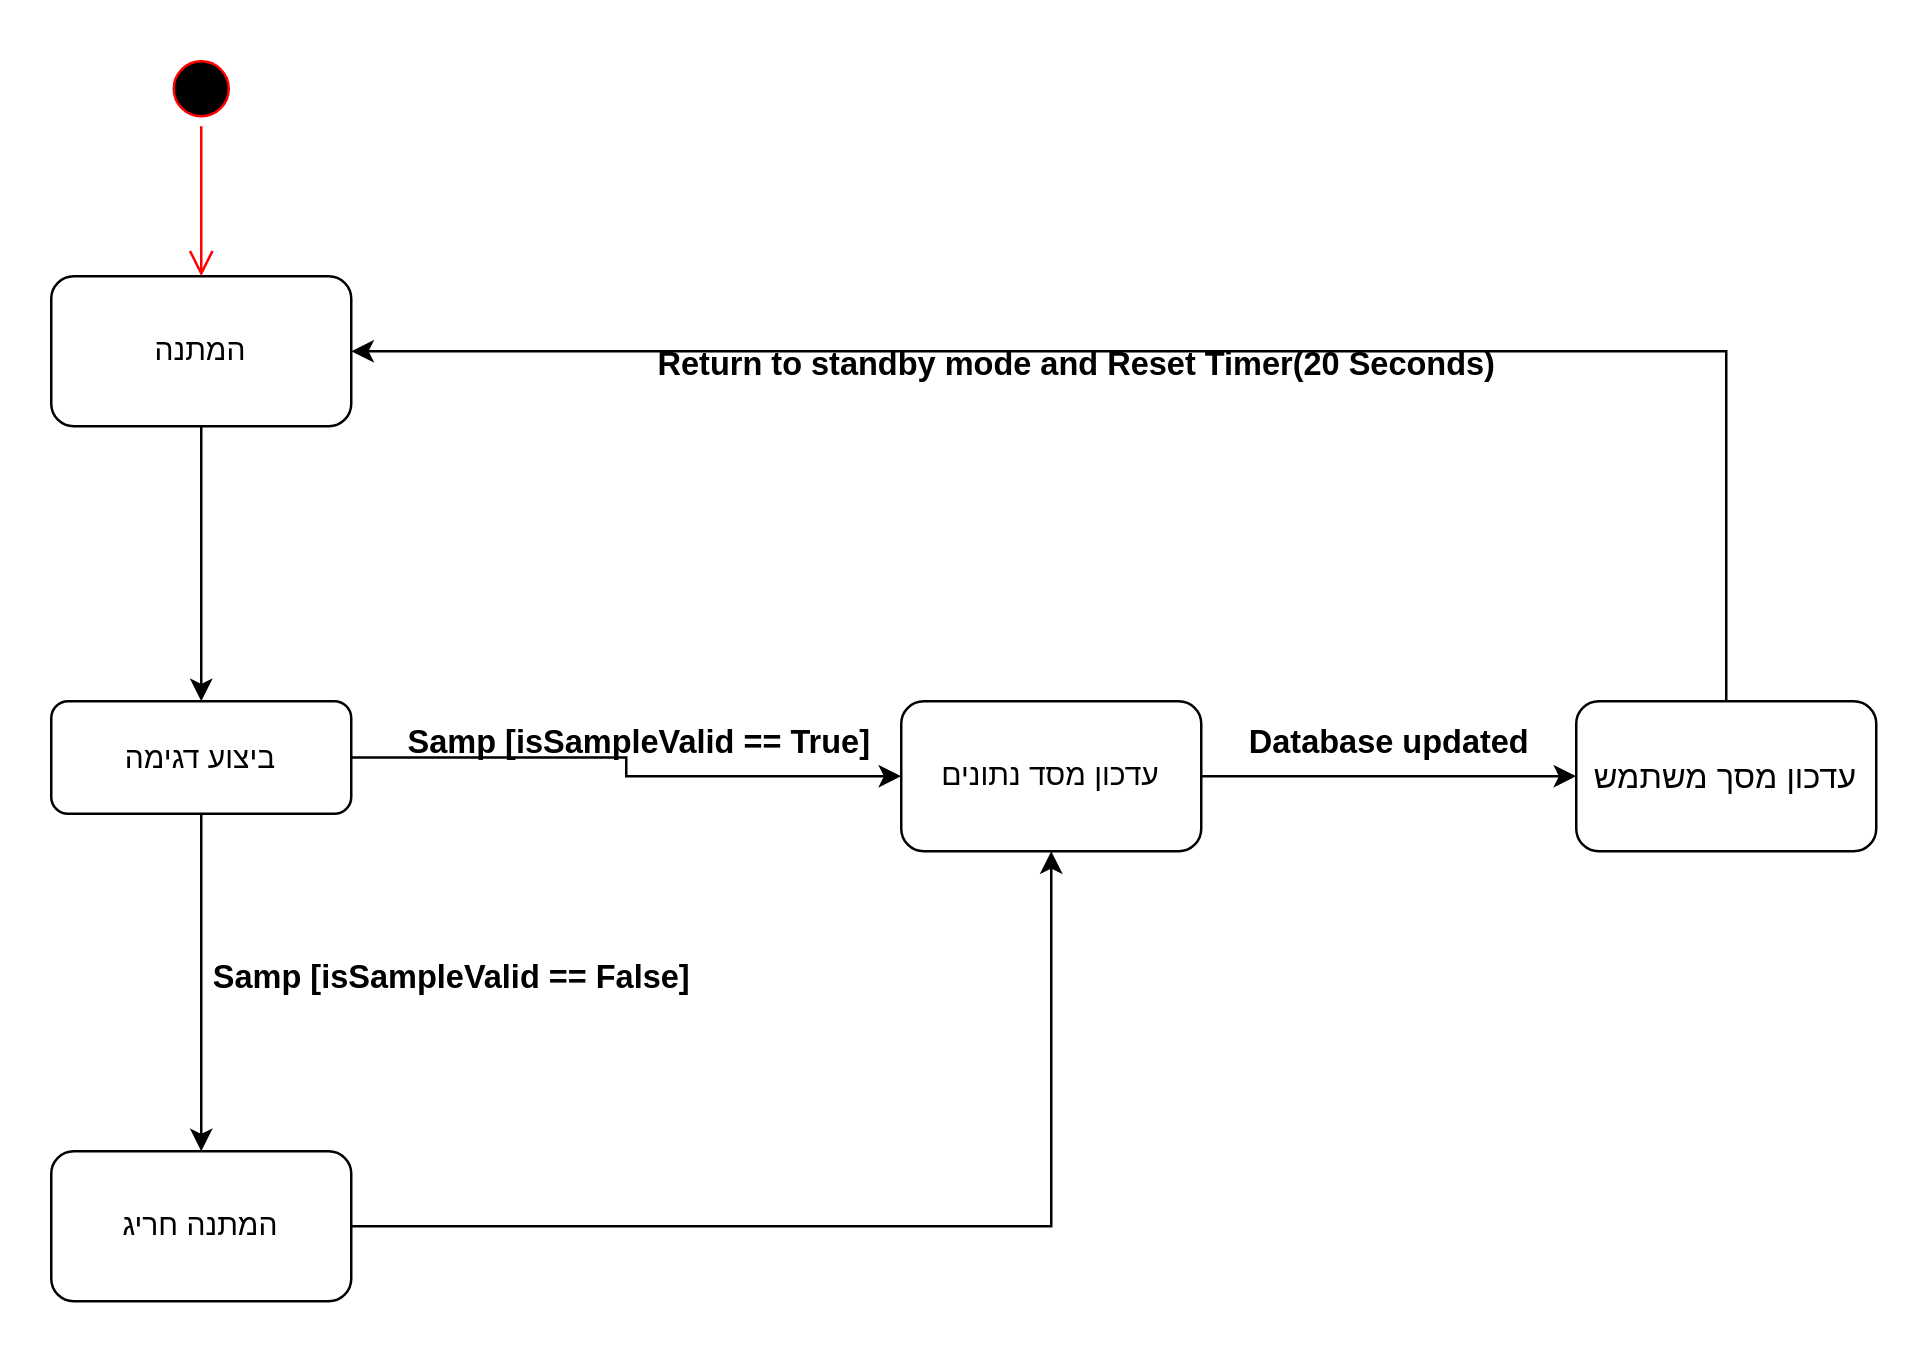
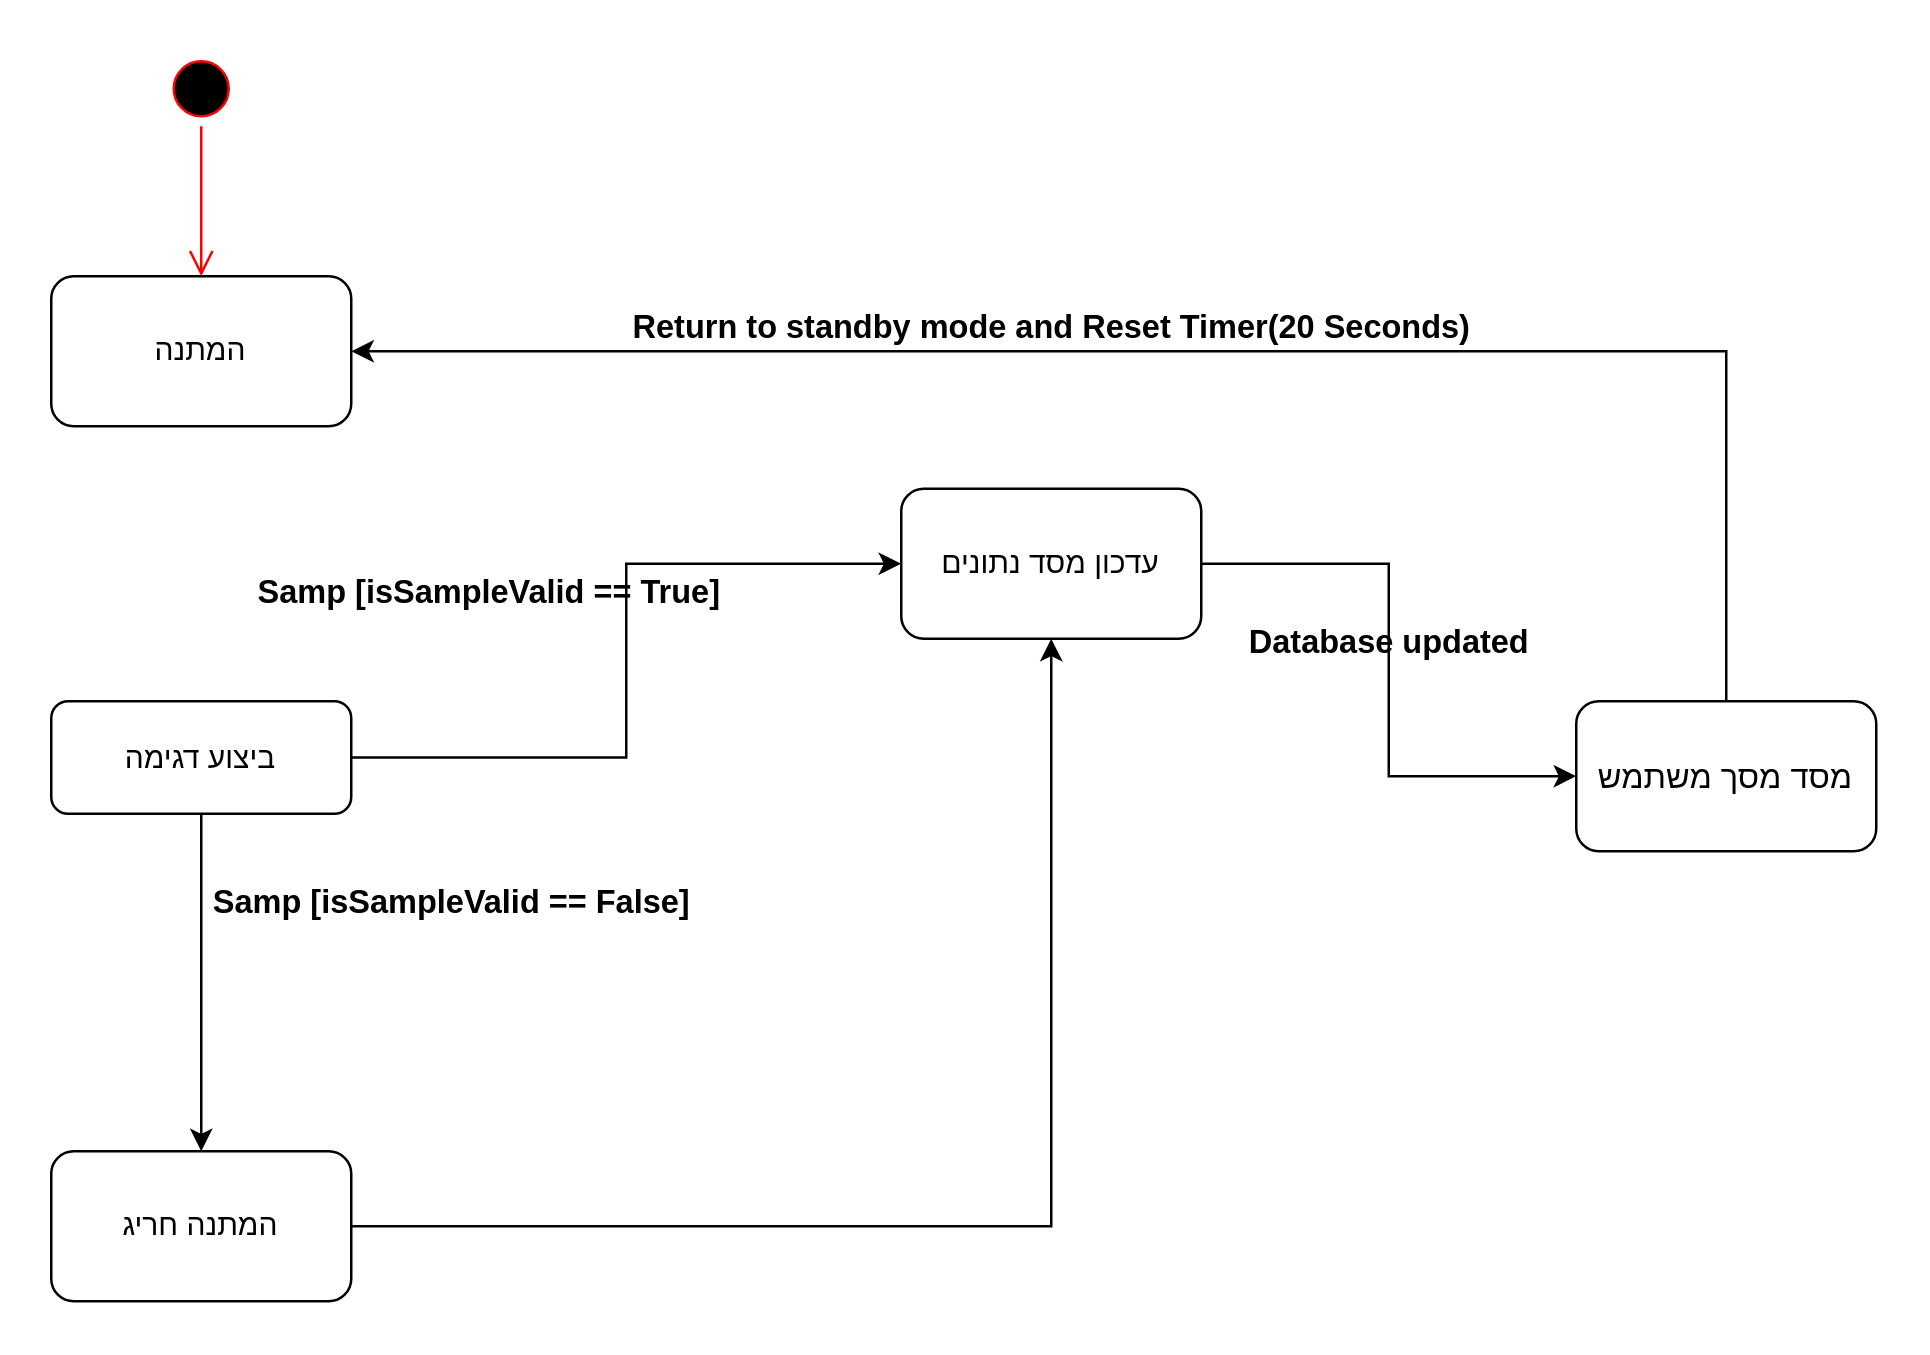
node "Return to standby mode and Reset Timer(20 Seconds)": moved (1076, 364) -> (1051, 326)
edge "המתנה" -> "ביצוע דגימה": removed
node "Samp [isSampleValid == True]": moved (639, 741) -> (489, 591)
node "Database updated": moved (1389, 741) -> (1389, 641)
node "עדכון מסד נתונים": moved (1051, 776) -> (1051, 564)
node "עדכון מסך משתמש": label "עדכון מסך משתמש" -> "מסד מסך משתמש"
node "Samp [isSampleValid == False]": moved (451, 976) -> (451, 901)
